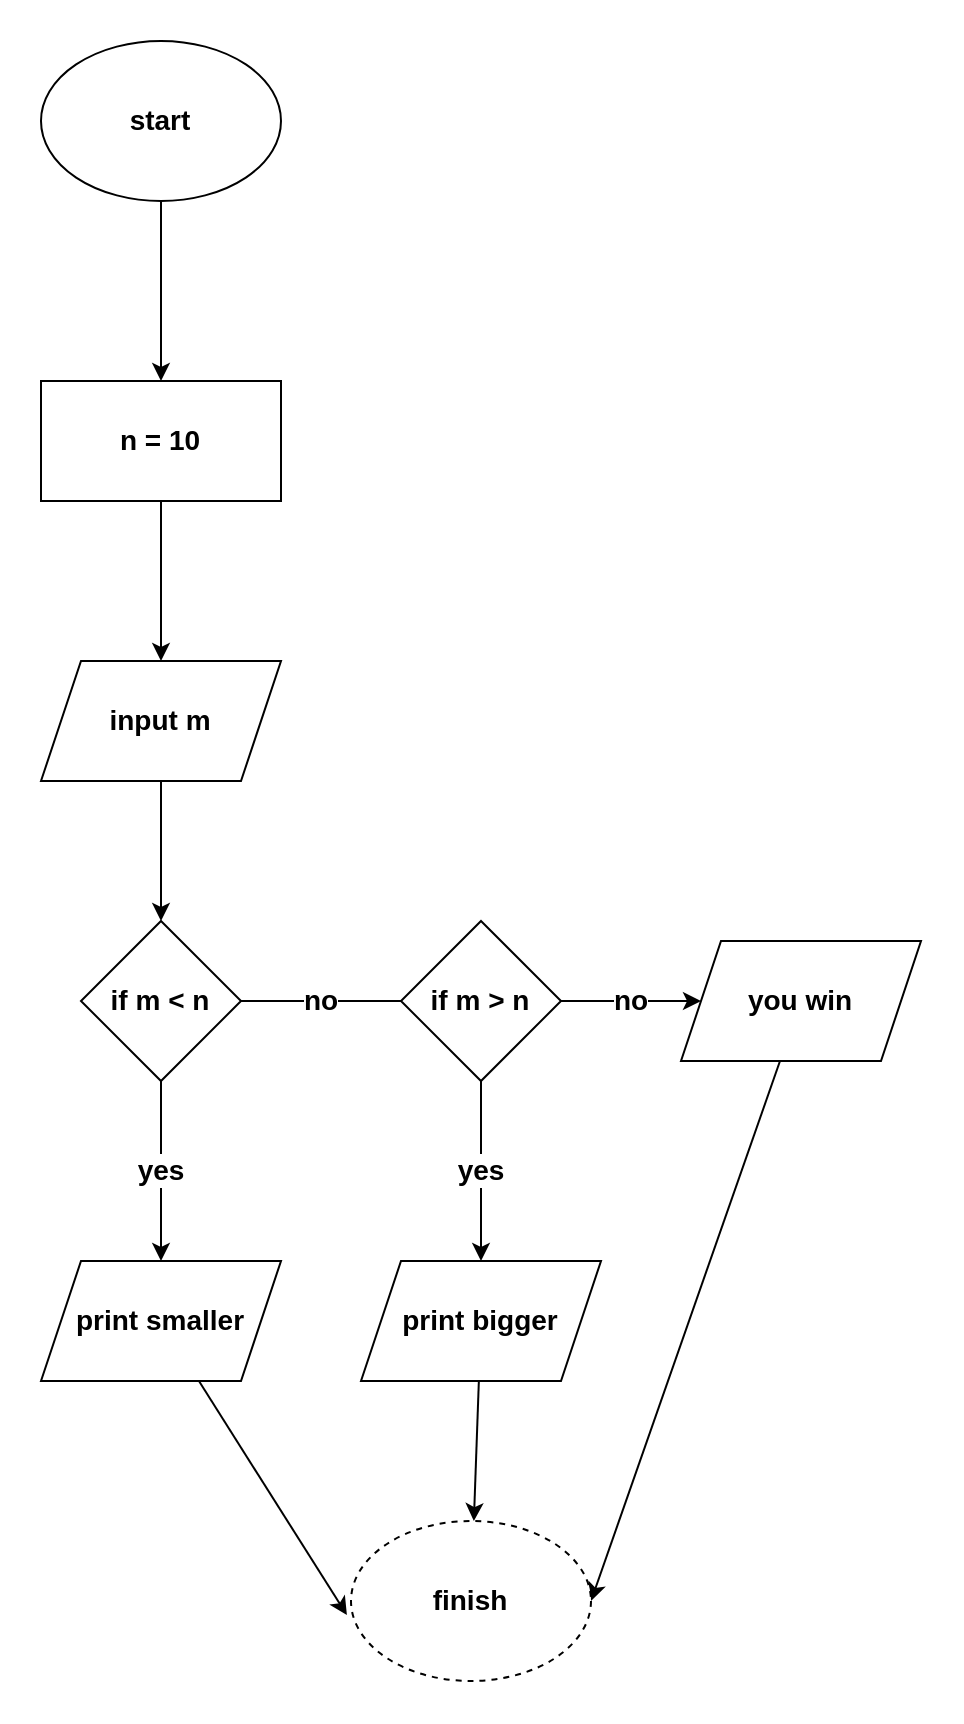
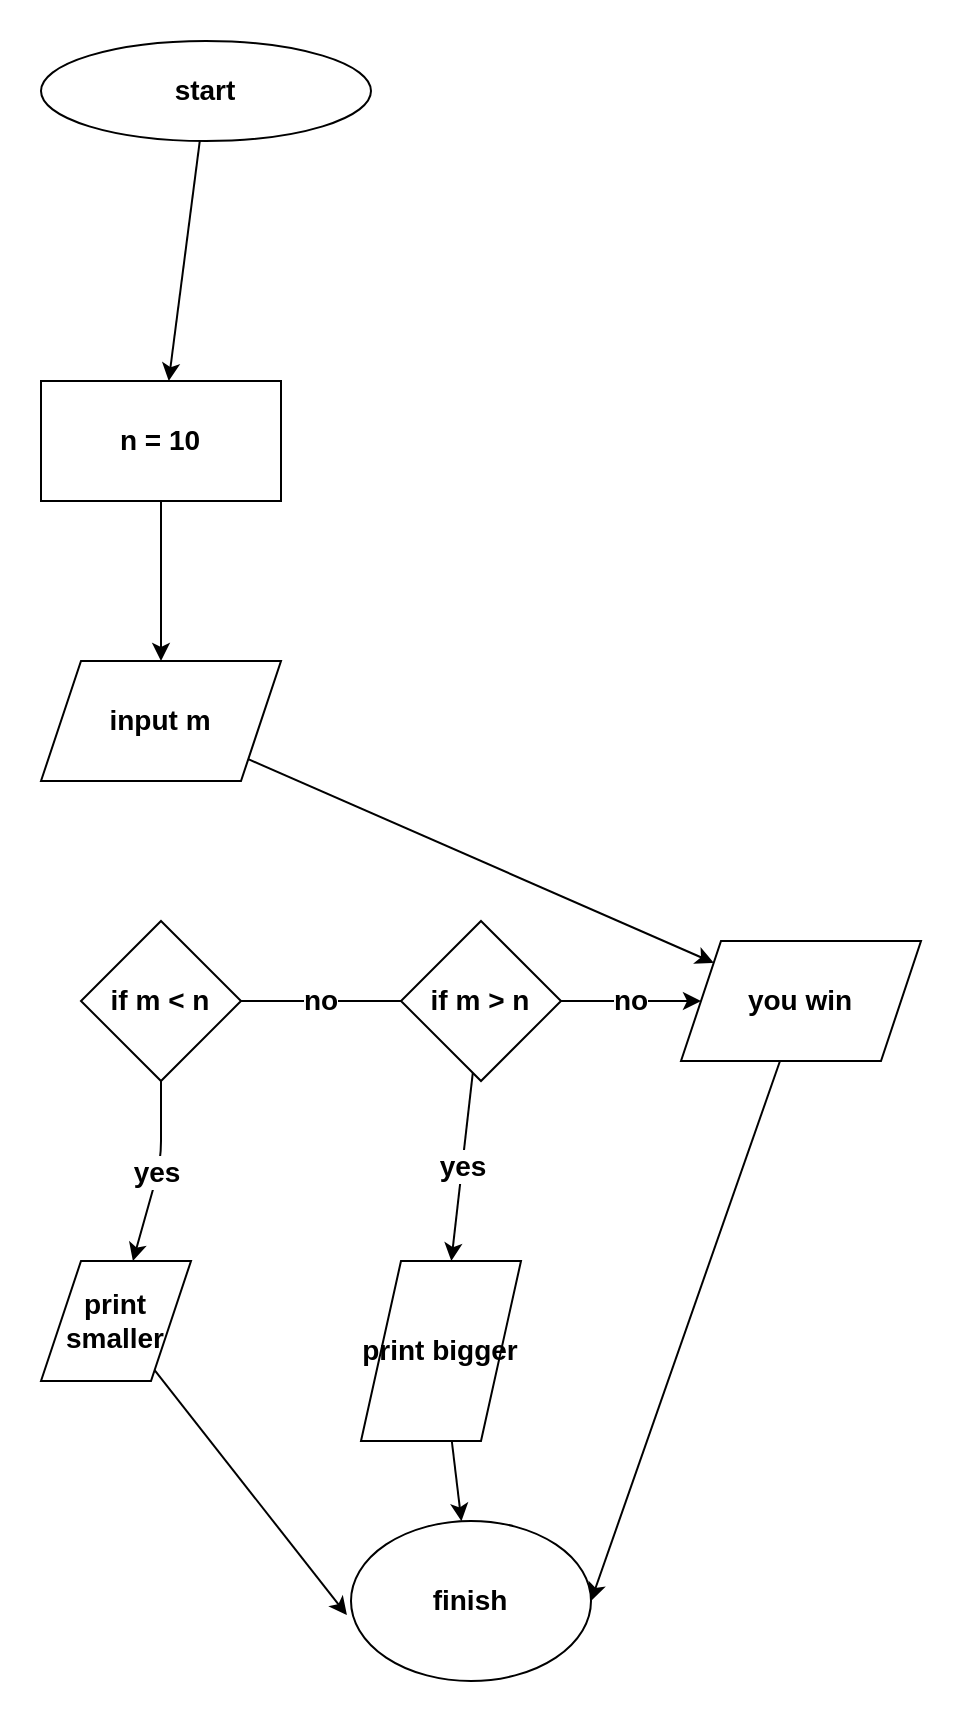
node "start": size 240x160 -> 330x100
edge "input m" -> "if m < n": now "input m" -> "you win"
node "print smaller": size 240x120 -> 150x120
node "print bigger": size 240x120 -> 160x180
node "finish": style dashed -> solid
